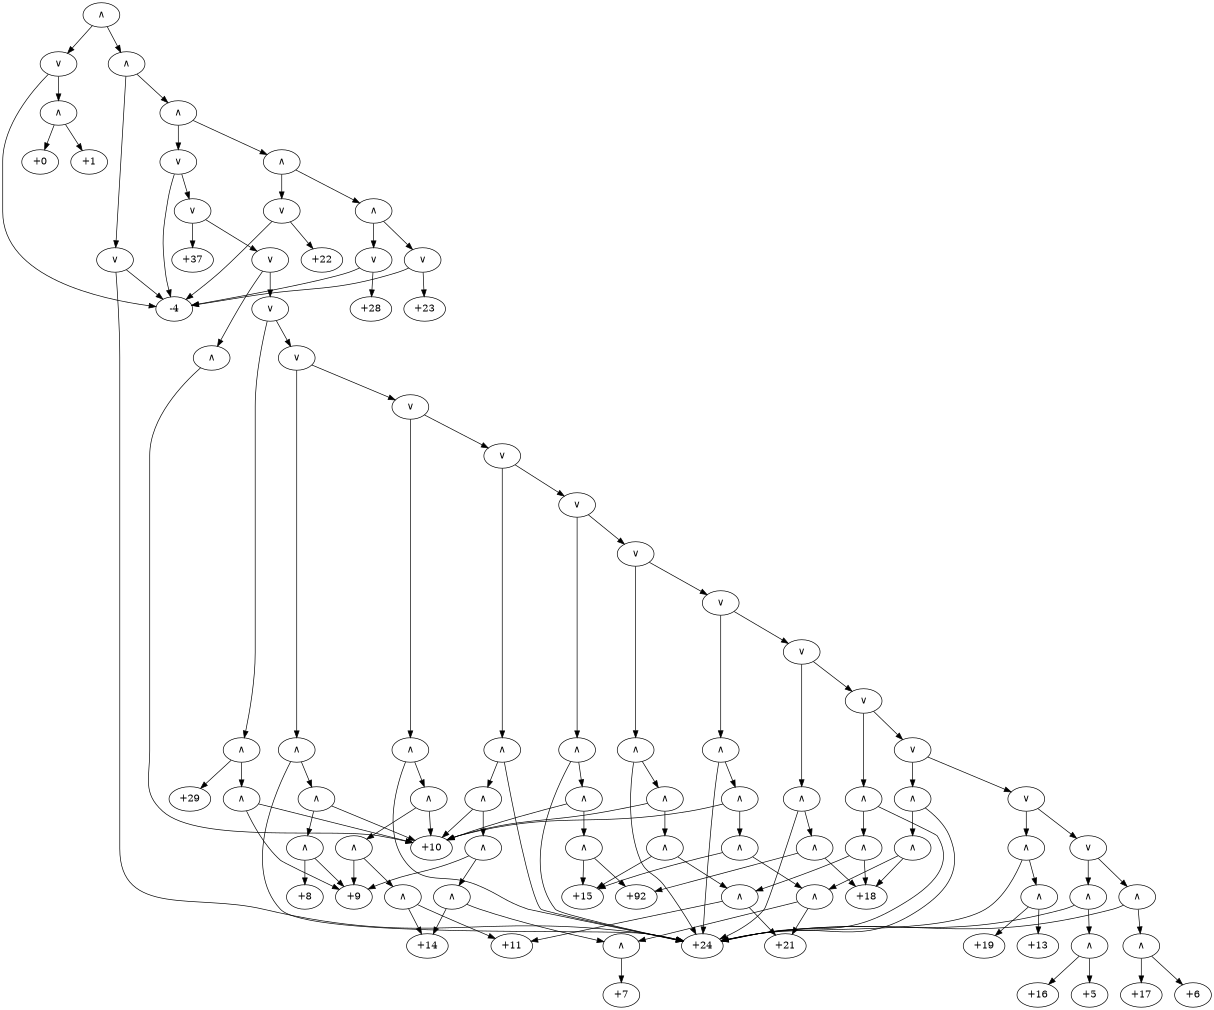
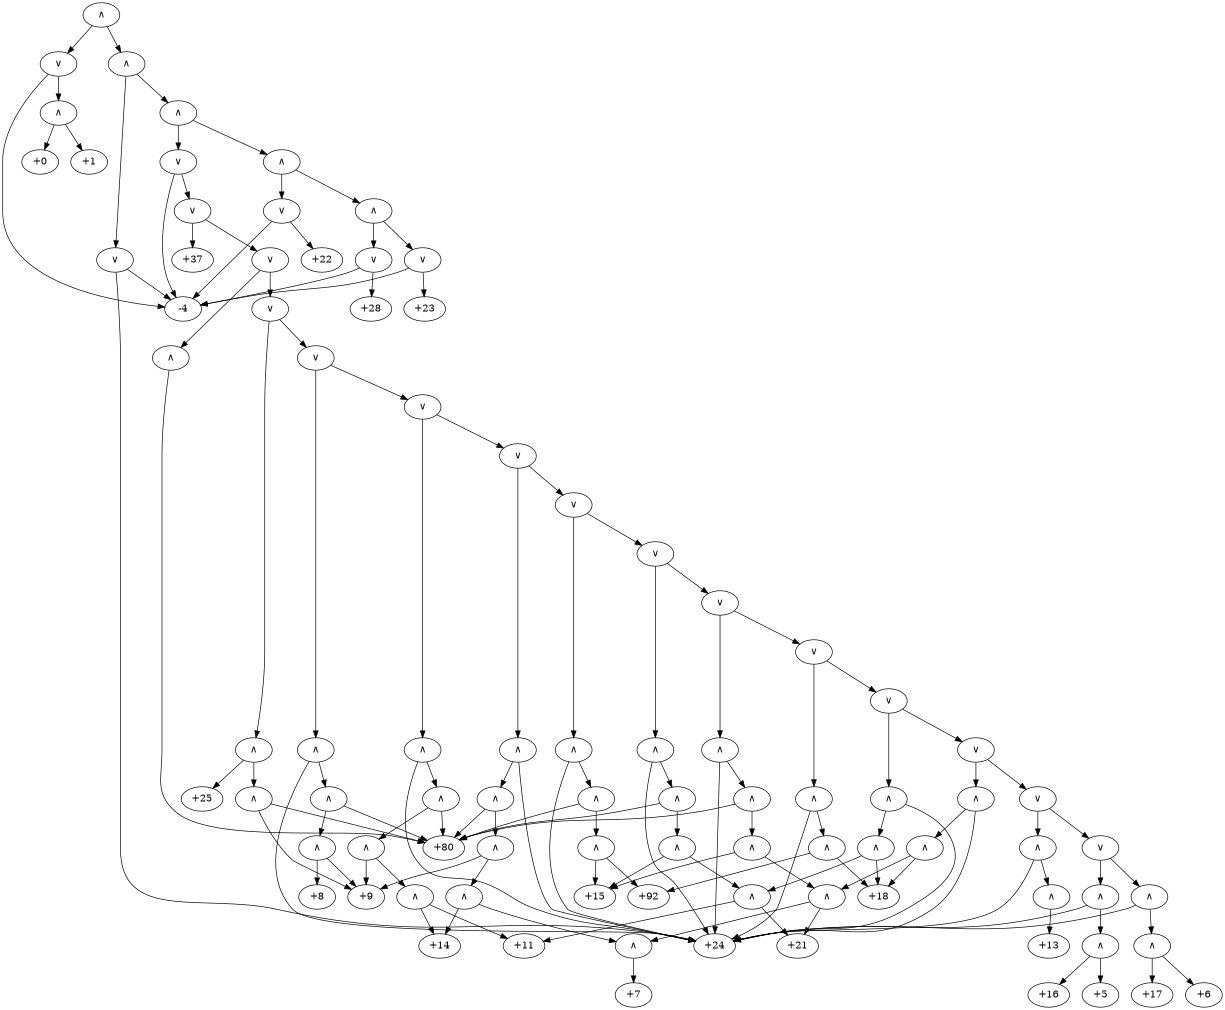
node "+29": label "+29" -> "+25"
node "+10": label "+10" -> "+80"
node "+19": removed
